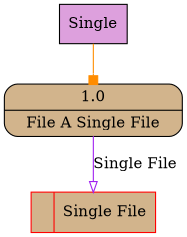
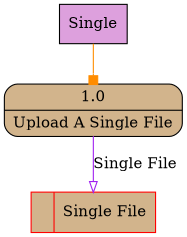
node "1.0": text "File A Single File" -> "Upload A Single File"
